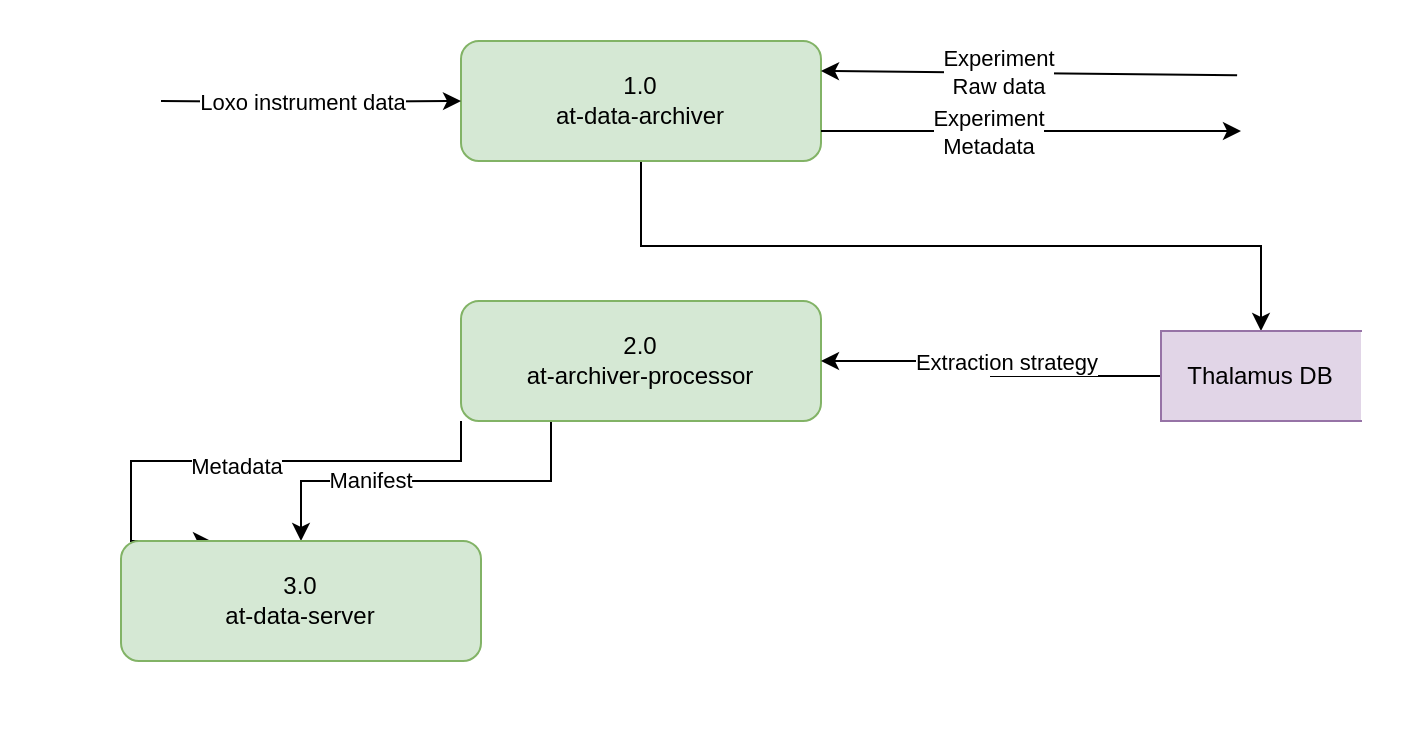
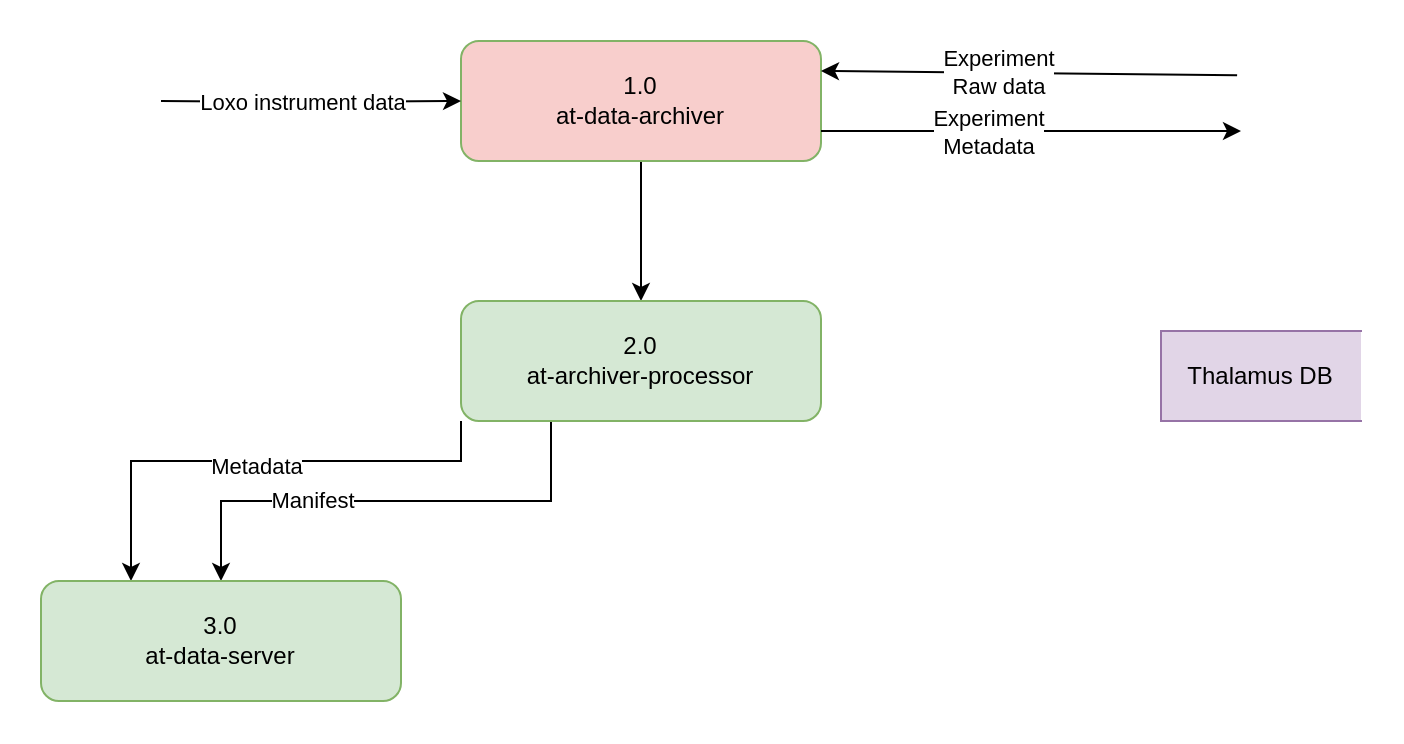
node "1.0 at-data-archiver": fillcolor #d5e8d4 -> #f8cecc
edge "1.0 at-data-archiver" -> "Thalamus DB": now "1.0 at-data-archiver" -> "2.0 at-archiver-processor"
edge "Thalamus DB" -> "2.0 at-archiver-processor": removed, label "Extraction strategy"
node "3.0 at-data-server": moved (301, 601) -> (221, 641)
